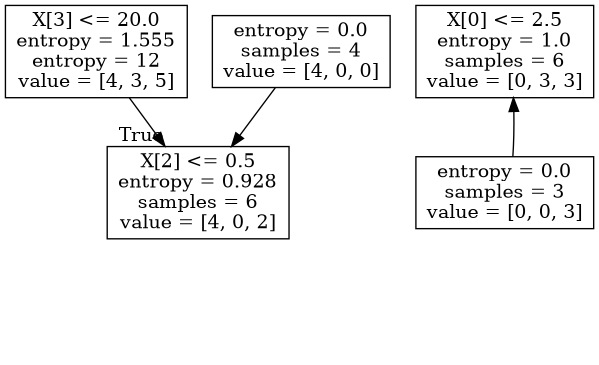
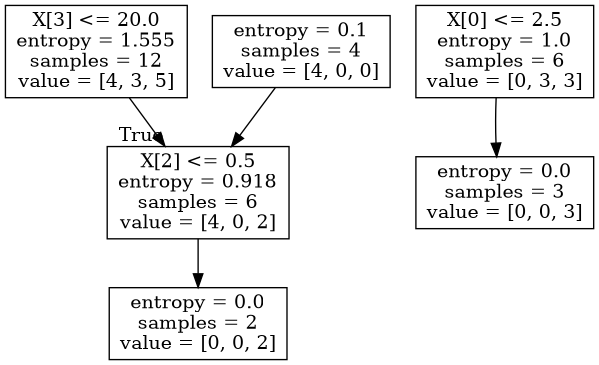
node "X[3] <= 20.0 entropy = 1.555 entropy = 12 value = [4, 3, 5]": label "X[3] <= 20.0 entropy = 1.555 entropy = 12 value = [4, 3, 5]" -> "X[3] <= 20.0 entropy = 1.555 samples = 12 value = [4, 3, 5]"
node "entropy = 0.0 samples = 4 value = [4, 0, 0]": label "entropy = 0.0 samples = 4 value = [4, 0, 0]" -> "entropy = 0.1 samples = 4 value = [4, 0, 0]"
edge "entropy = 0.0 samples = 3 value = [0, 0, 3]" -> "X[0] <= 2.5 entropy = 1.0 samples = 6 value = [0, 3, 3]": reversed
node "X[2] <= 0.5 entropy = 0.928 samples = 6 value = [4, 0, 2]": label "X[2] <= 0.5 entropy = 0.928 samples = 6 value = [4, 0, 2]" -> "X[2] <= 0.5 entropy = 0.918 samples = 6 value = [4, 0, 2]"
node "entropy = 0.0 samples = 2 value = [0, 0, 2]": added
